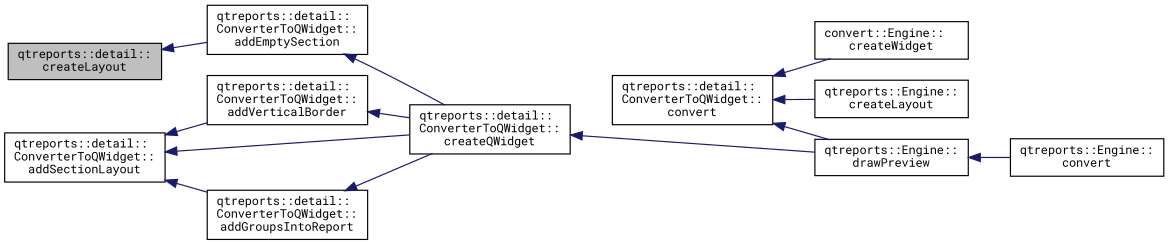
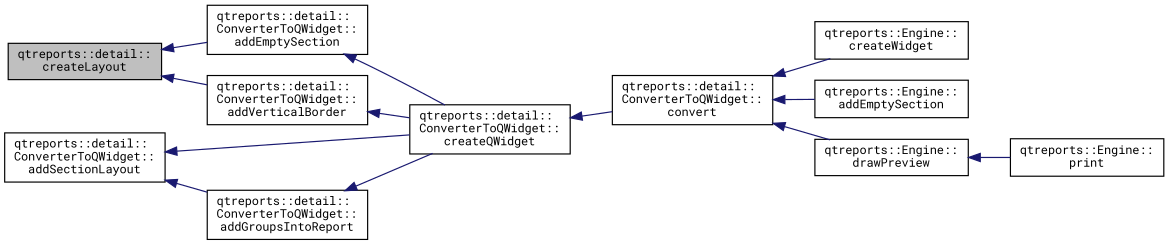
node "convert::Engine:: createWidget": label "convert::Engine:: createWidget" -> "qtreports::Engine:: createWidget"
node "qtreports::Engine:: createLayout": label "qtreports::Engine:: createLayout" -> "qtreports::Engine:: addEmptySection"
edge "qtreports::detail:: ConverterToQWidget:: addVerticalBorder" -> "qtreports::detail:: ConverterToQWidget:: addSectionLayout": now "qtreports::detail:: ConverterToQWidget:: addVerticalBorder" -> "qtreports::detail:: createLayout"
edge "qtreports::Engine:: drawPreview" -> "qtreports::detail:: ConverterToQWidget:: createQWidget": now "qtreports::detail:: ConverterToQWidget:: convert" -> "qtreports::detail:: ConverterToQWidget:: createQWidget"
node "qtreports::Engine:: convert": label "qtreports::Engine:: convert" -> "qtreports::Engine:: print"
